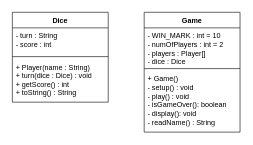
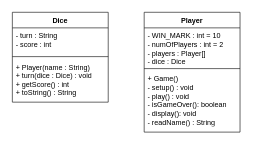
node "Game": label "Game" -> "Player"
